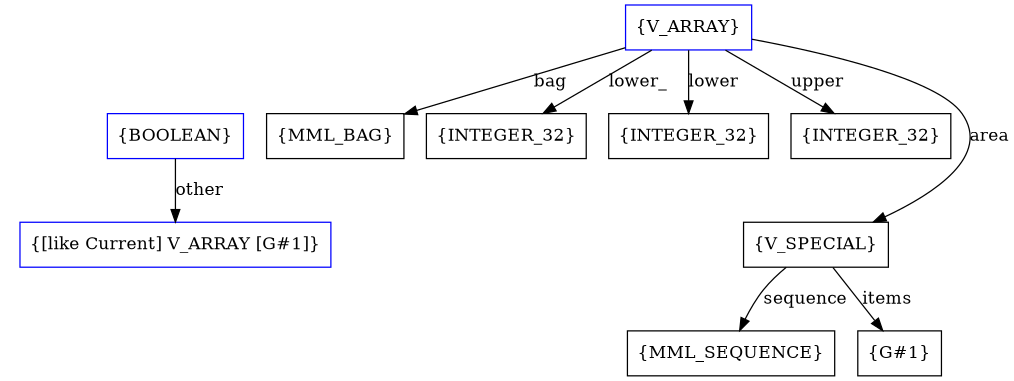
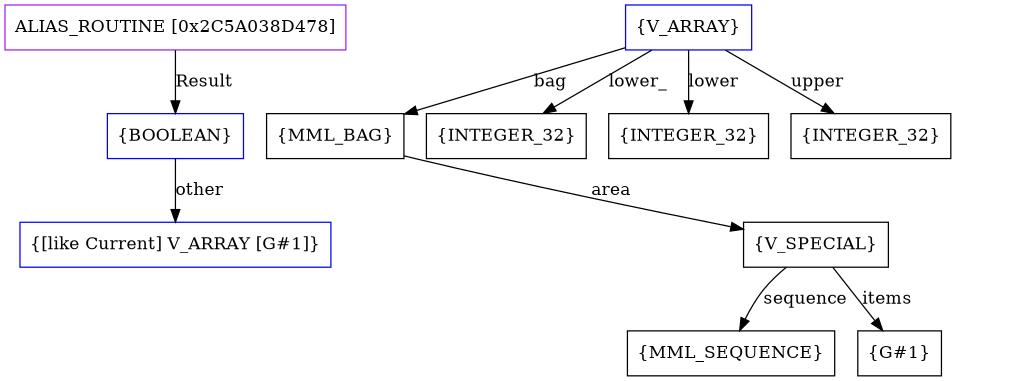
node "ALIAS_ROUTINE [0x2C5A038D478]": added
edge "{V_ARRAY}" -> "{V_SPECIAL}": now "{MML_BAG}" -> "{V_SPECIAL}"
